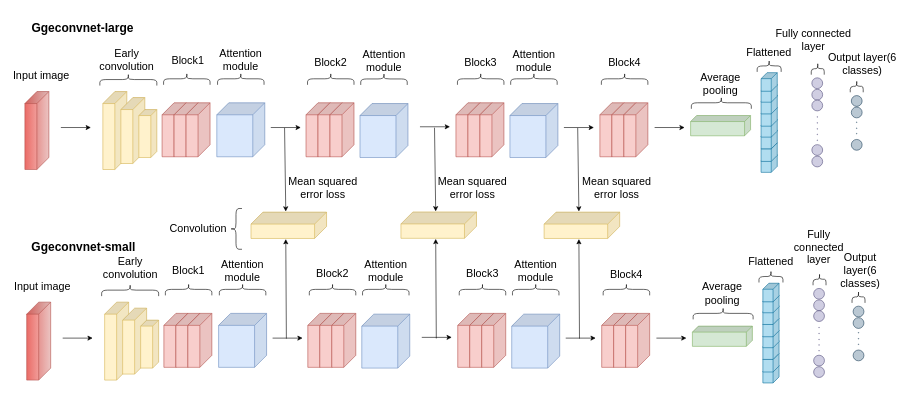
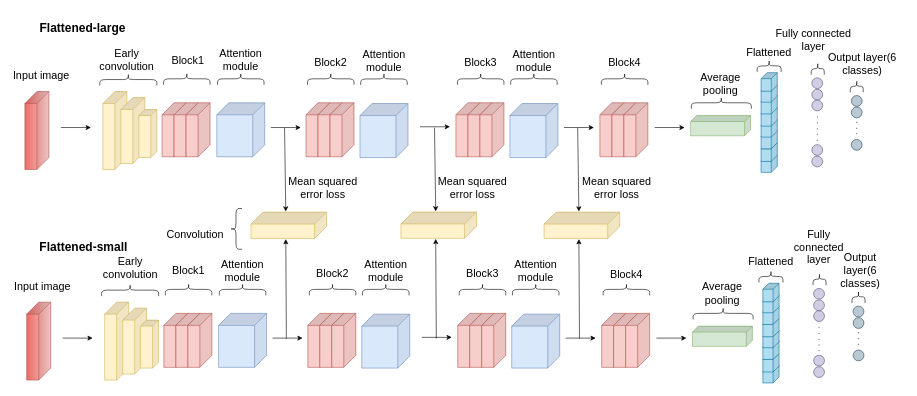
node "Ggeconvnet-large": label "Ggeconvnet-large" -> "Flattened-large"
node "Convolution": moved (198, 229) -> (195, 235)
node "Ggeconvnet-small": label "Ggeconvnet-small" -> "Flattened-small"
